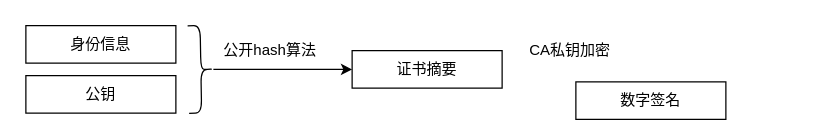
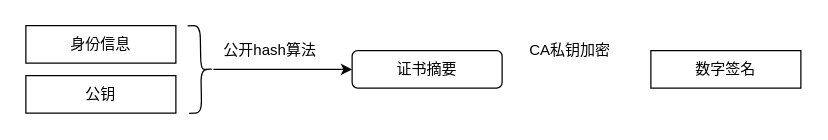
node "证书摘要": shape rectangle -> rounded rectangle
node "数字签名": moved (651, 101) -> (726, 69)
